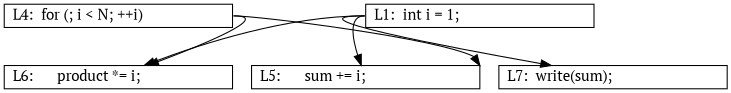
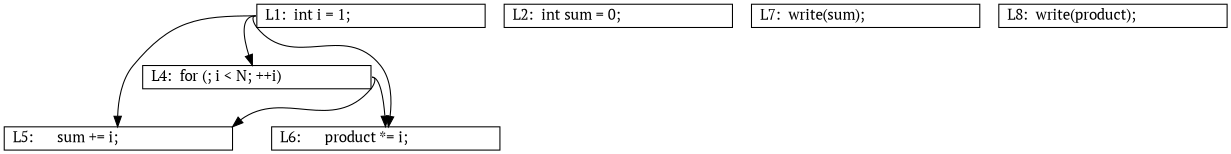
node "L2:  int sum = 0;": added
node "L8:  write(product);": added
edge "L1:  int i = 1;" -> "L7:  write(sum);": now "L1:  int i = 1;" -> "L4:  for (; i < N; ++i)"
